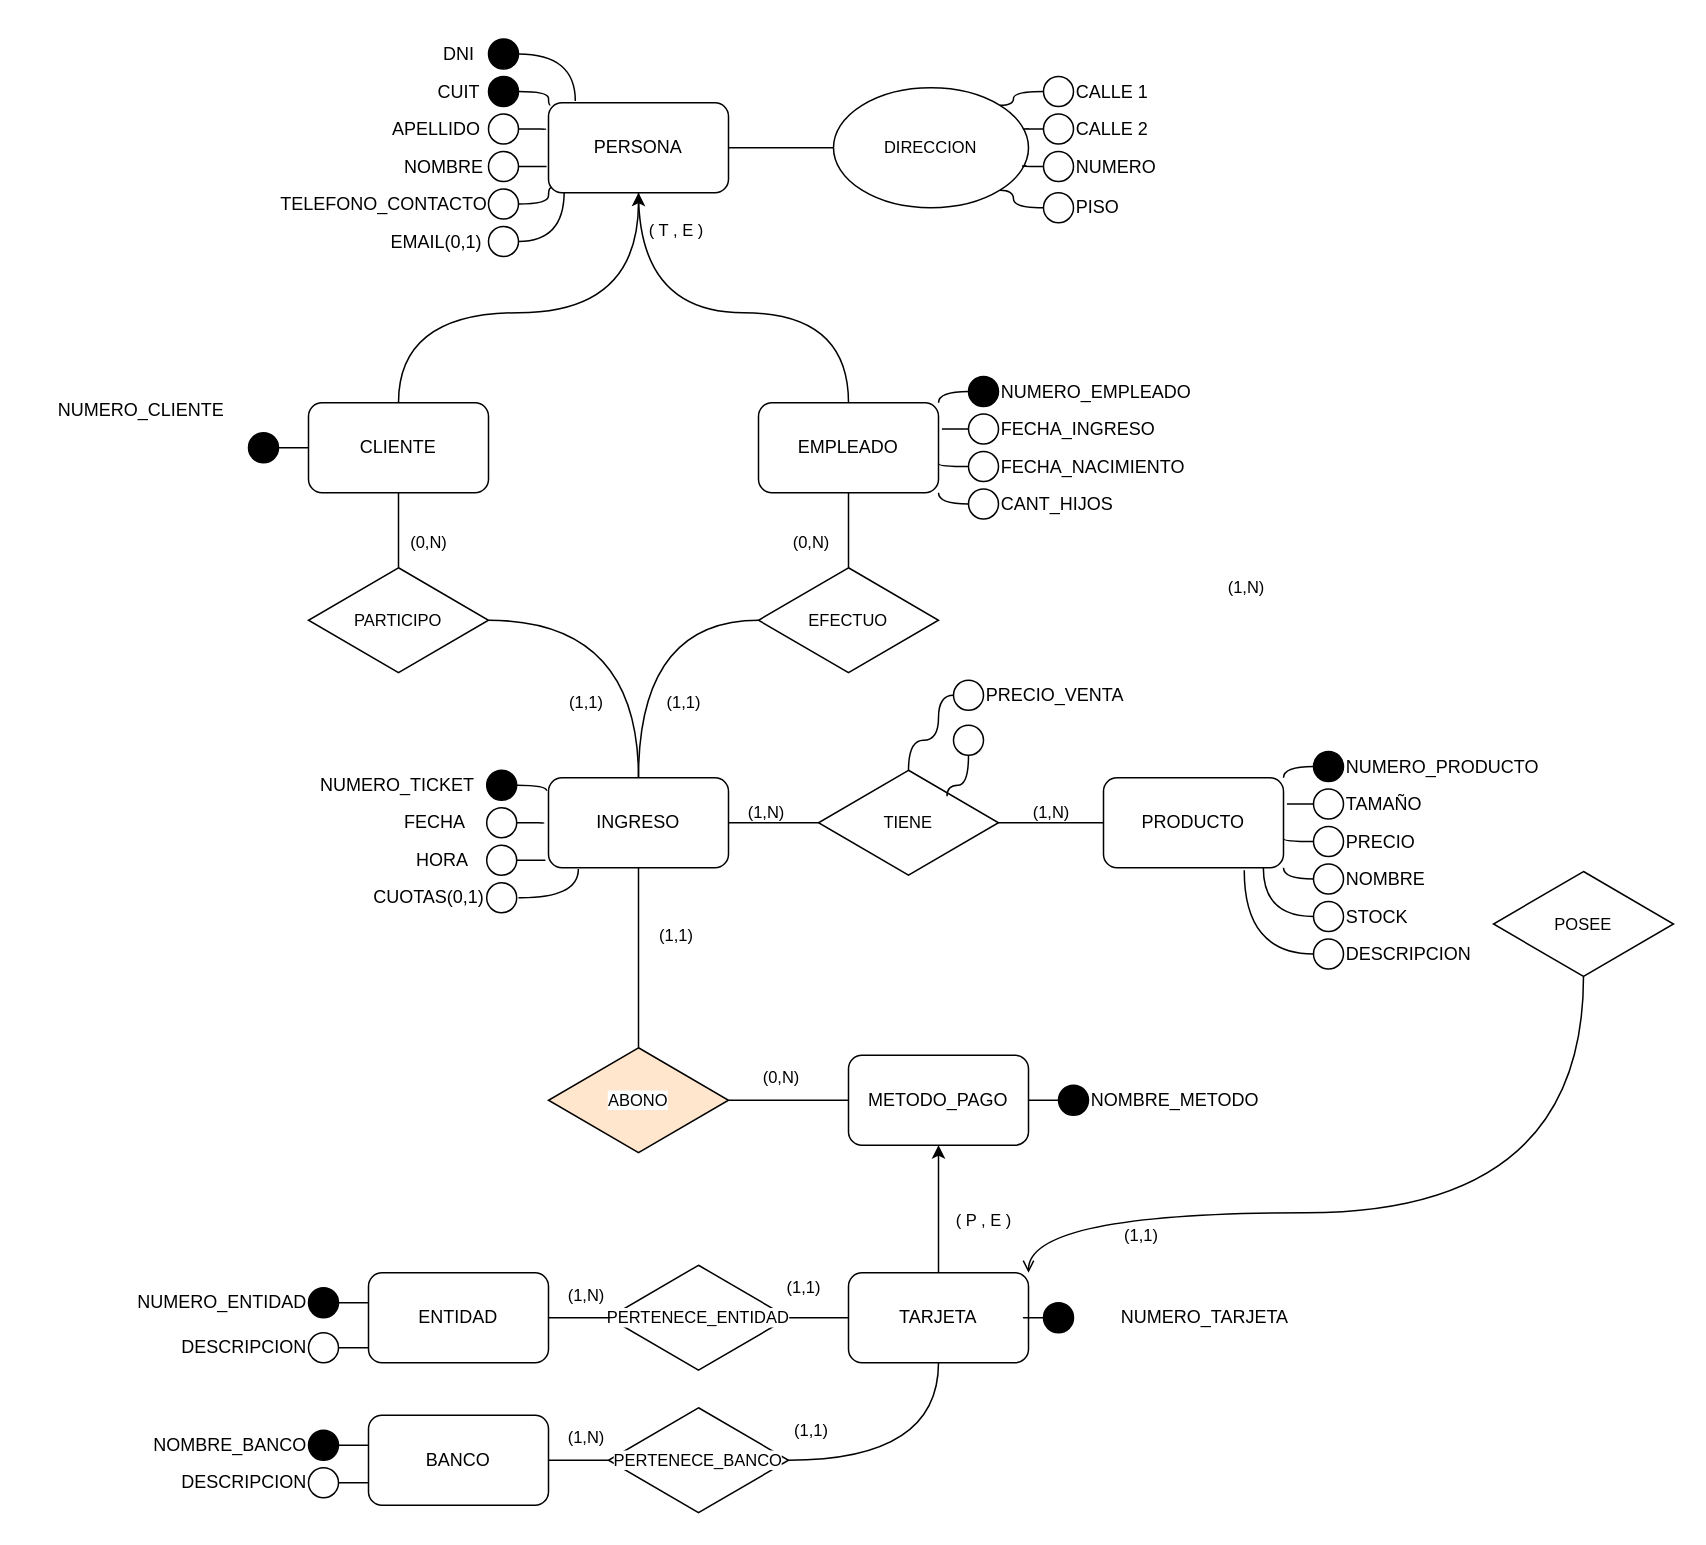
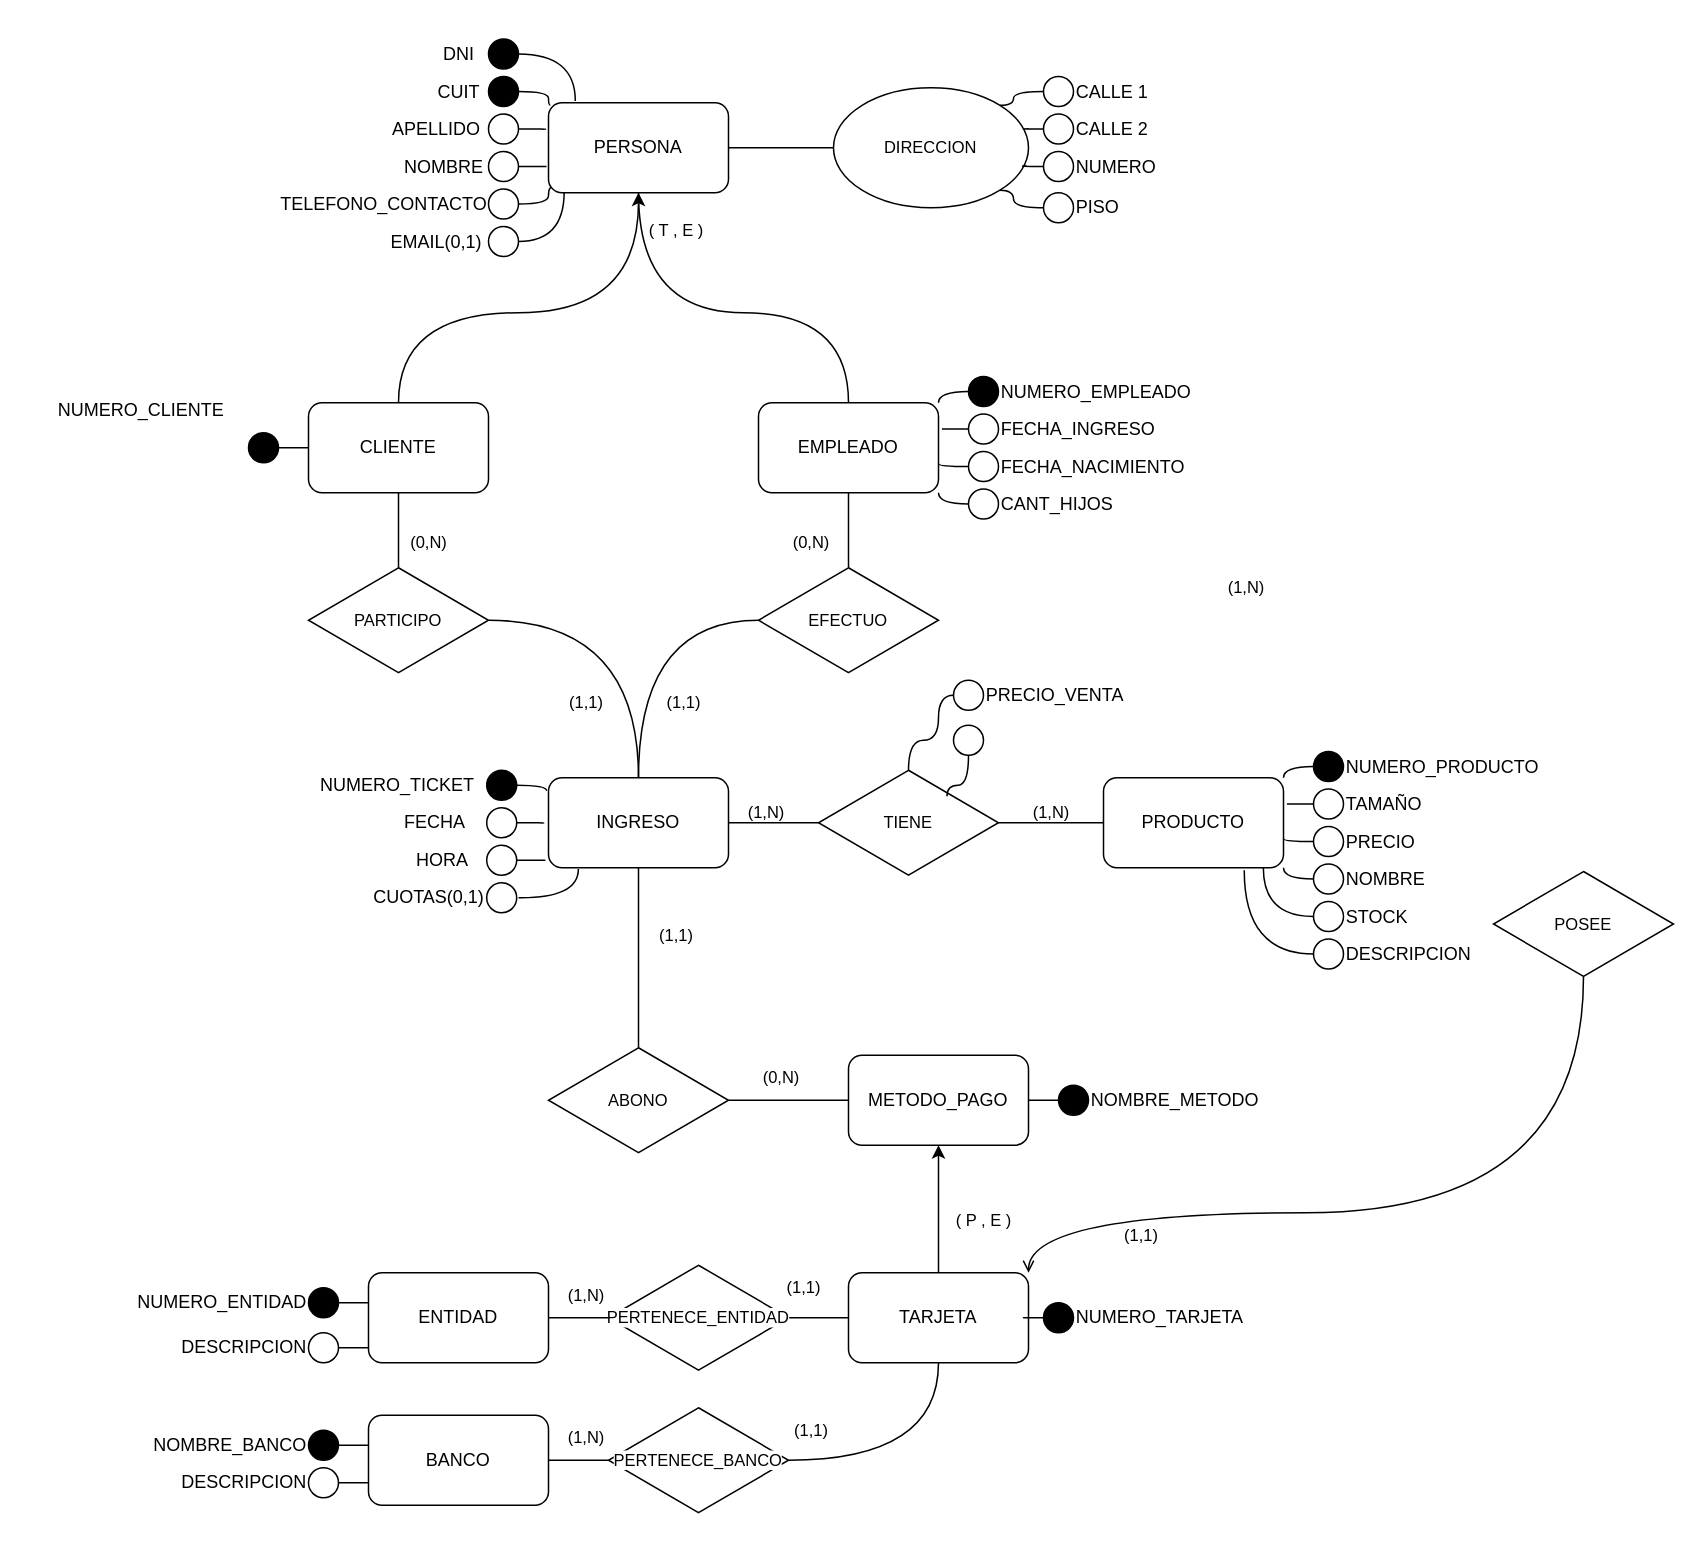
node "ABONO": fillcolor #ffe6cc -> #ffffff
node "NUMERO_TARJETA": moved (1216, 1318) -> (1171, 1318)
